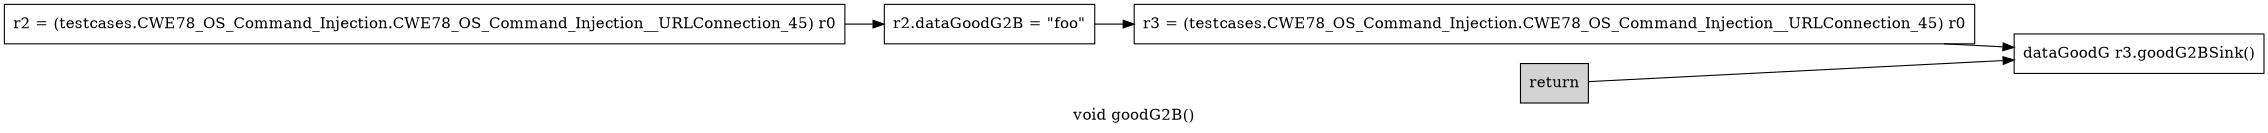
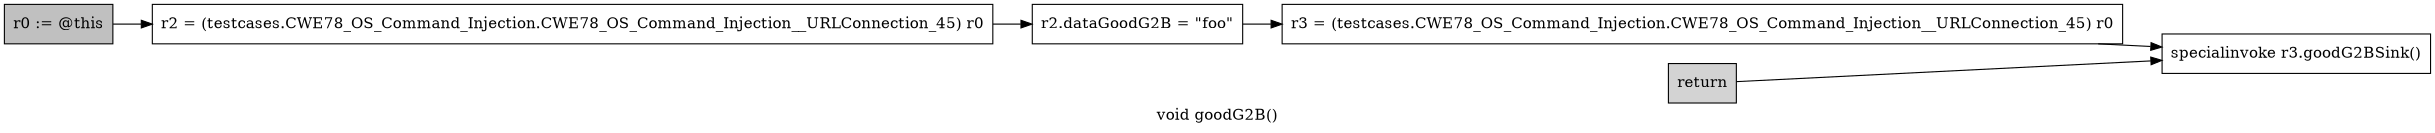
node "r0 := @this": added
node "dataGoodG r3.goodG2BSink()": label "dataGoodG r3.goodG2BSink()" -> "specialinvoke r3.goodG2BSink()"
